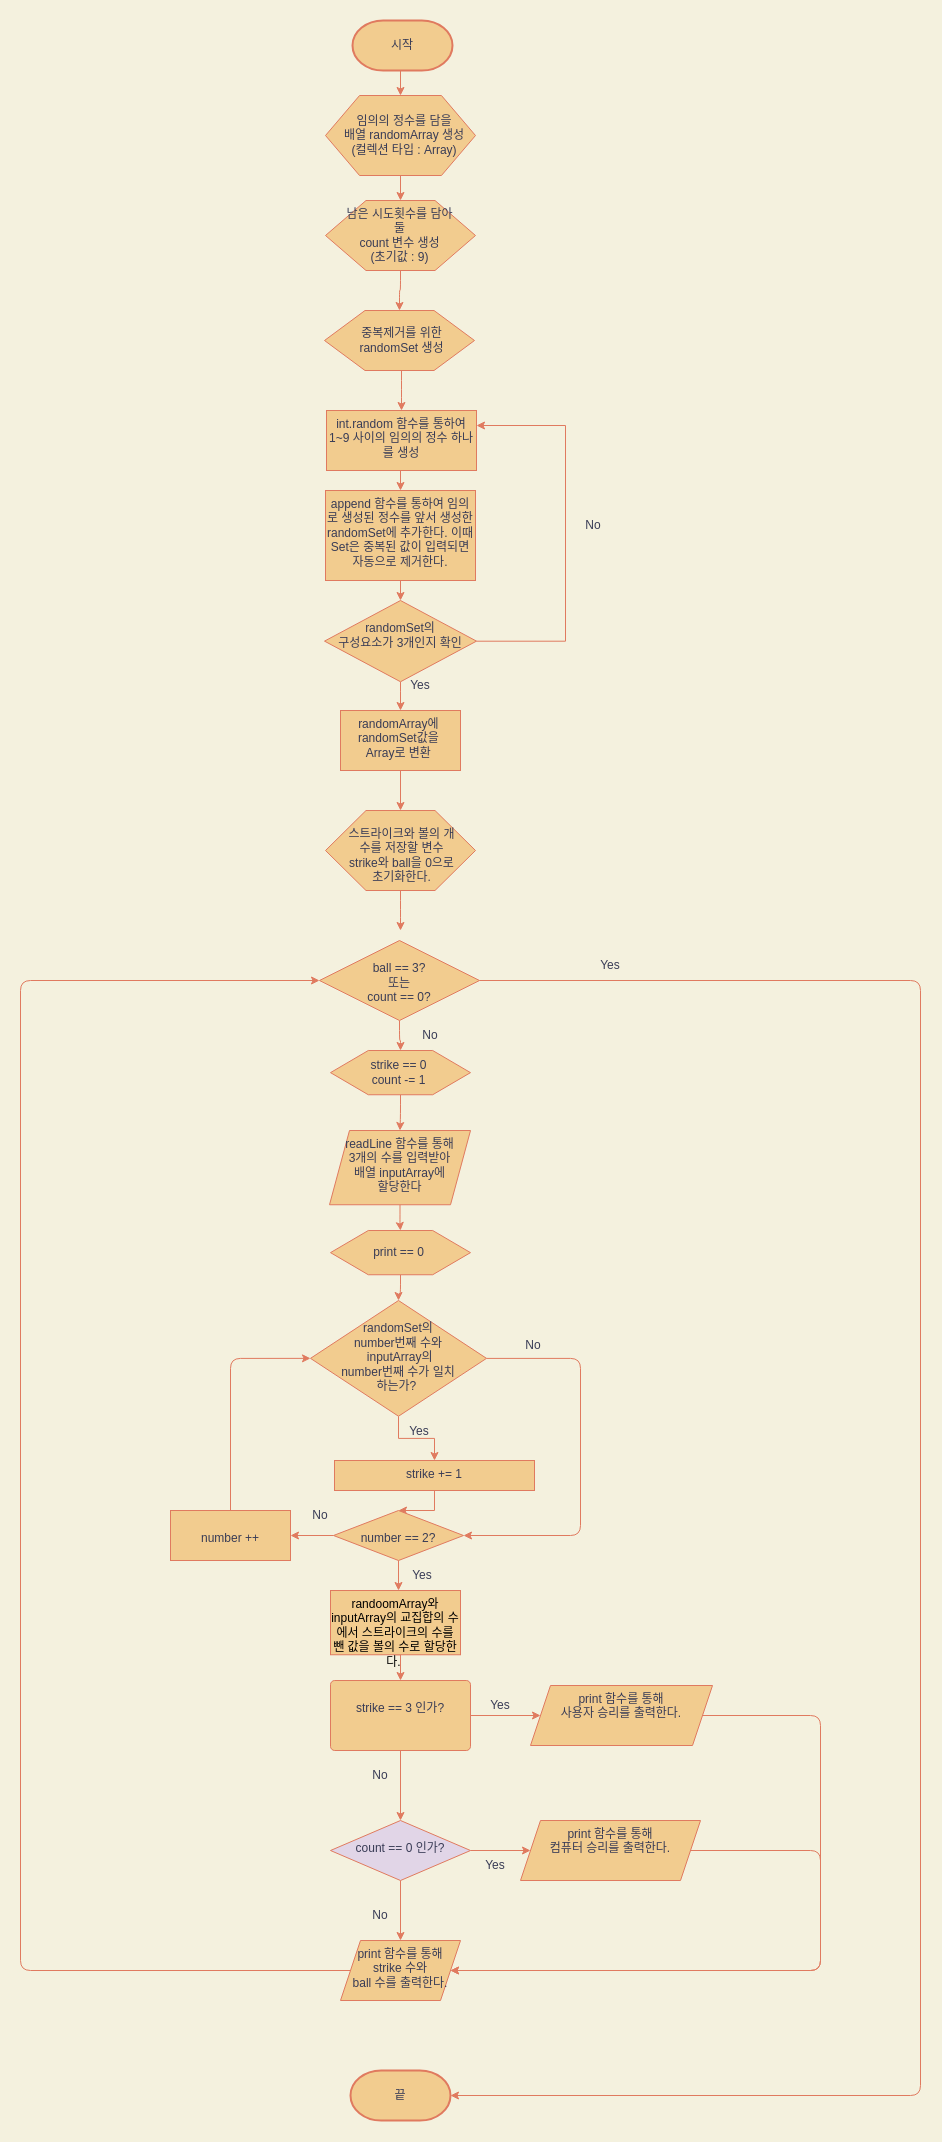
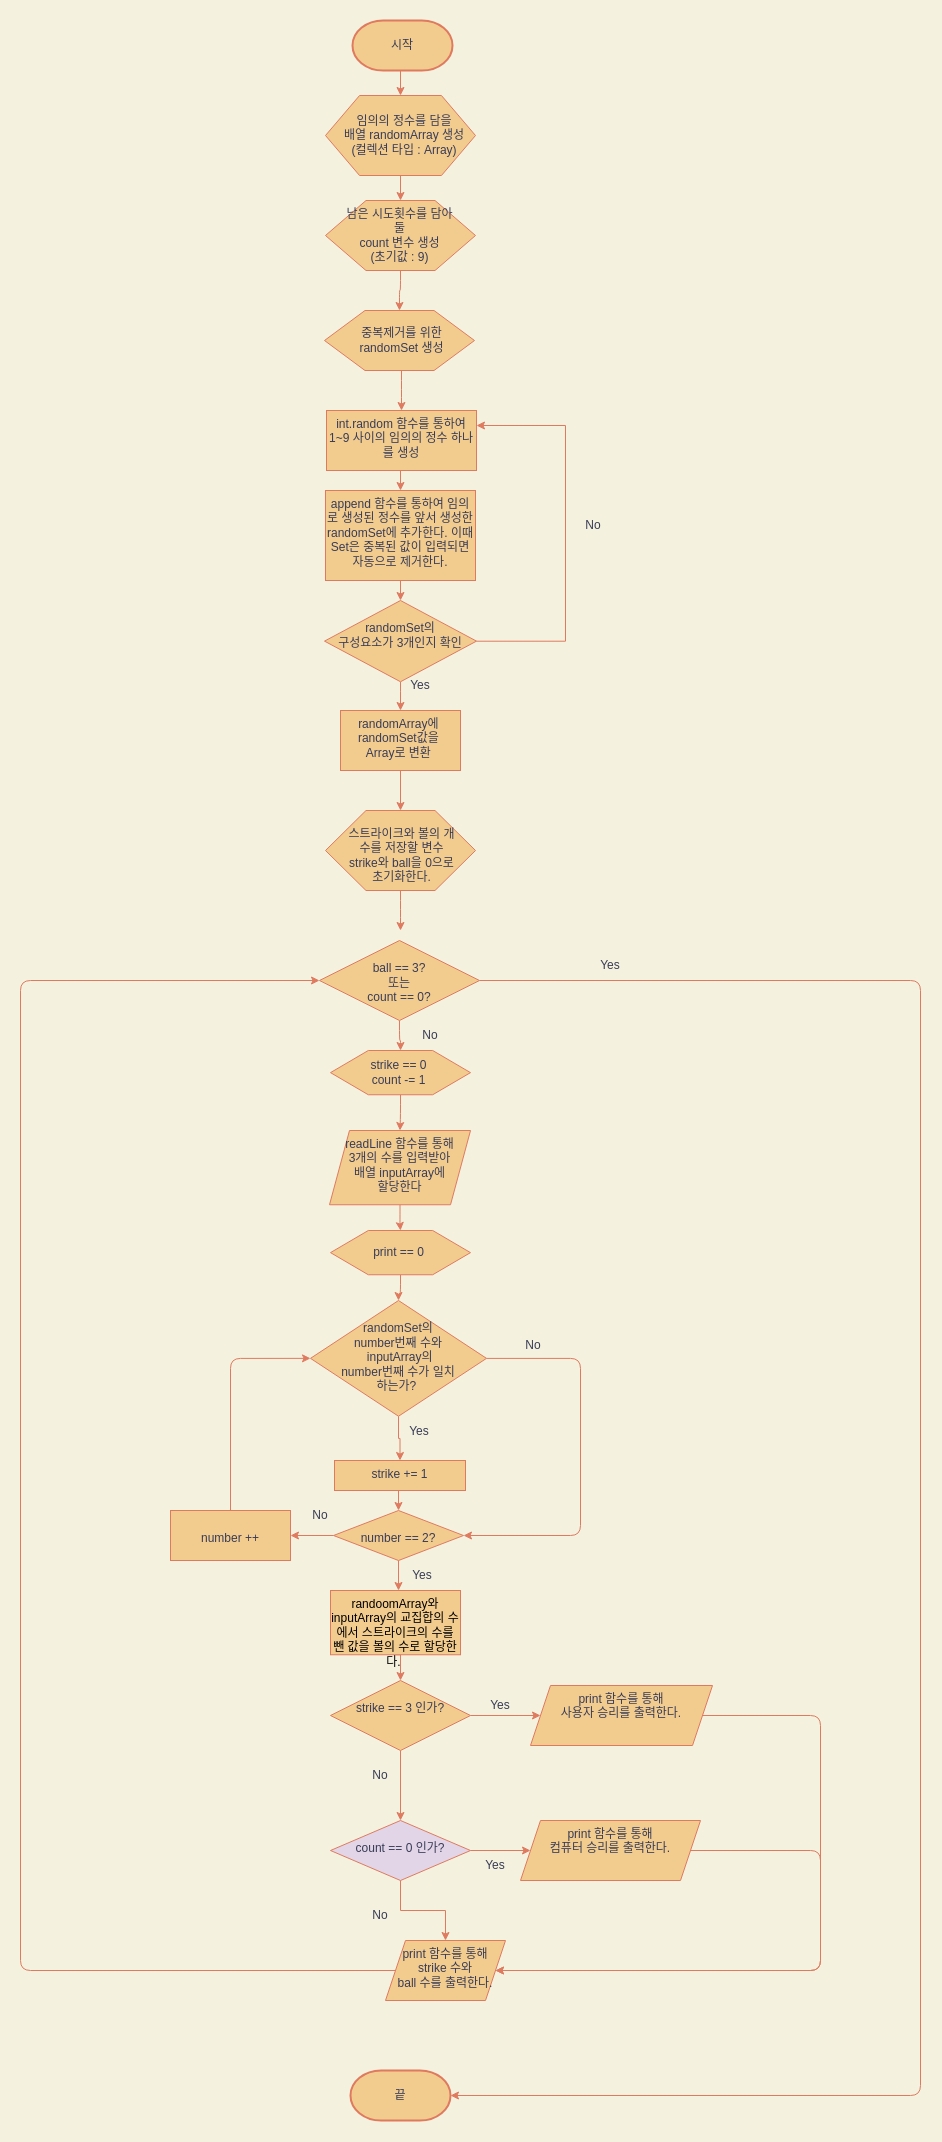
node "strike += 1": size 200x30 -> 131x30
node "strike == 3 인가?": shape rounded rectangle -> diamond
node "print 함수를 통해 strike 수와 ball 수를 출력한다.": moved (401, 1971) -> (446, 1971)
